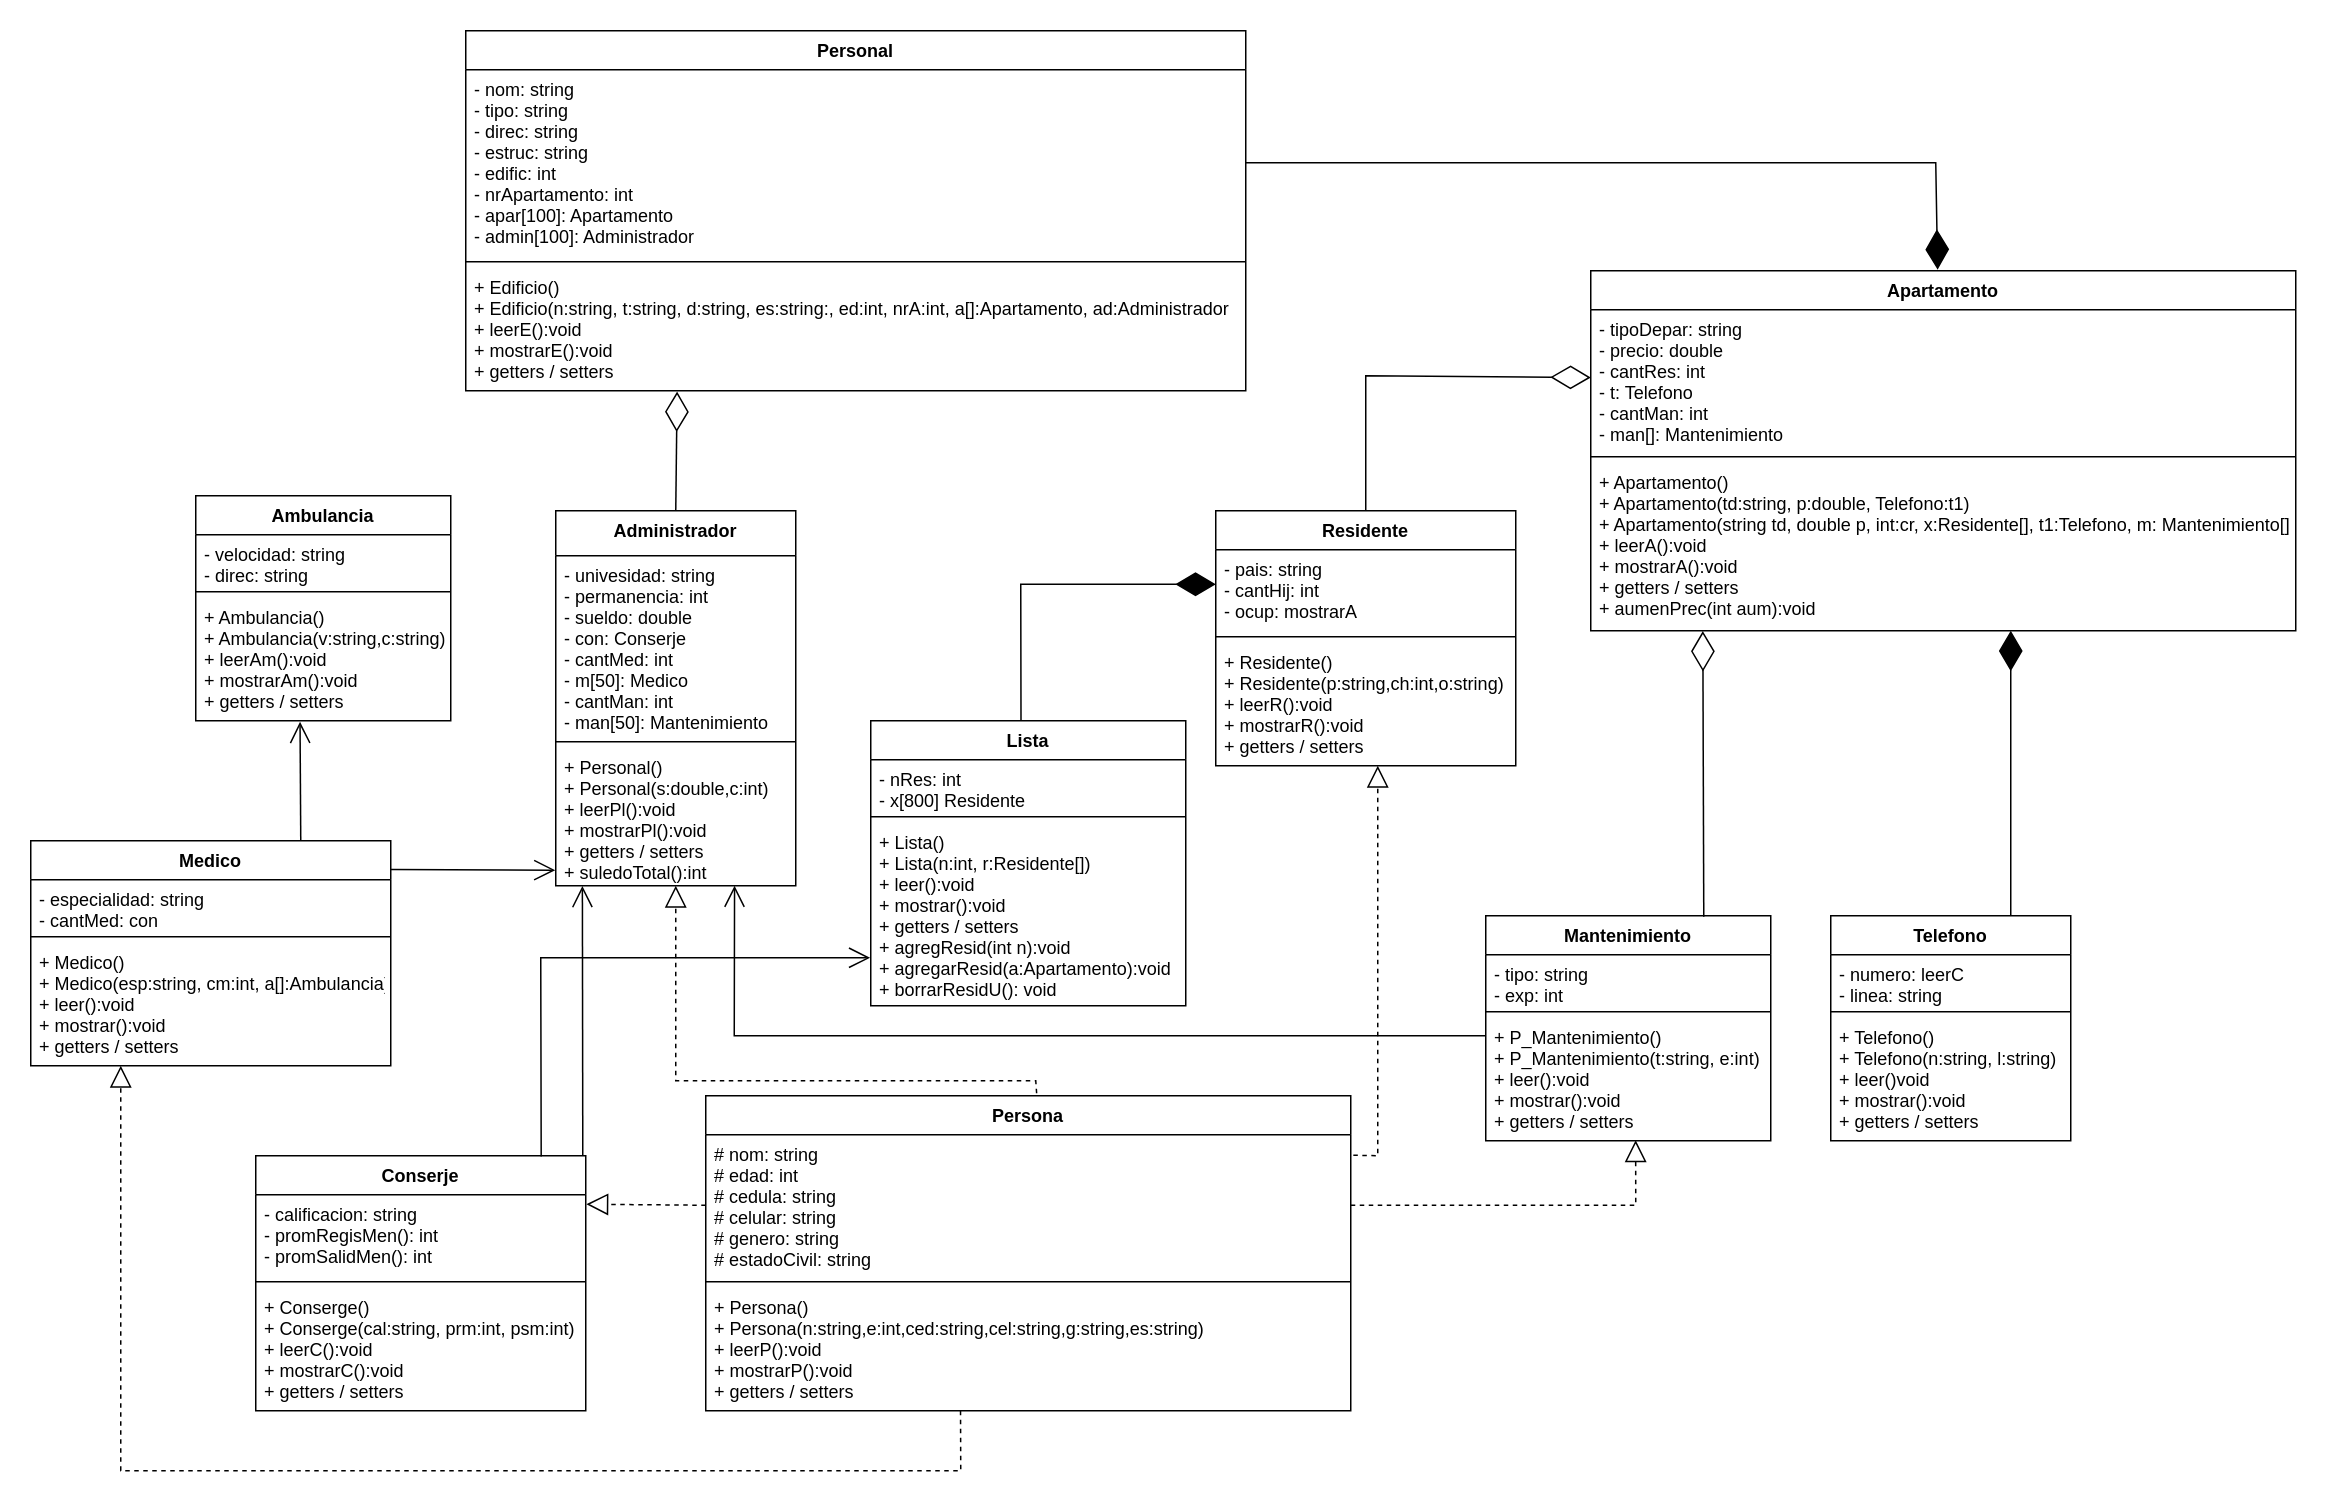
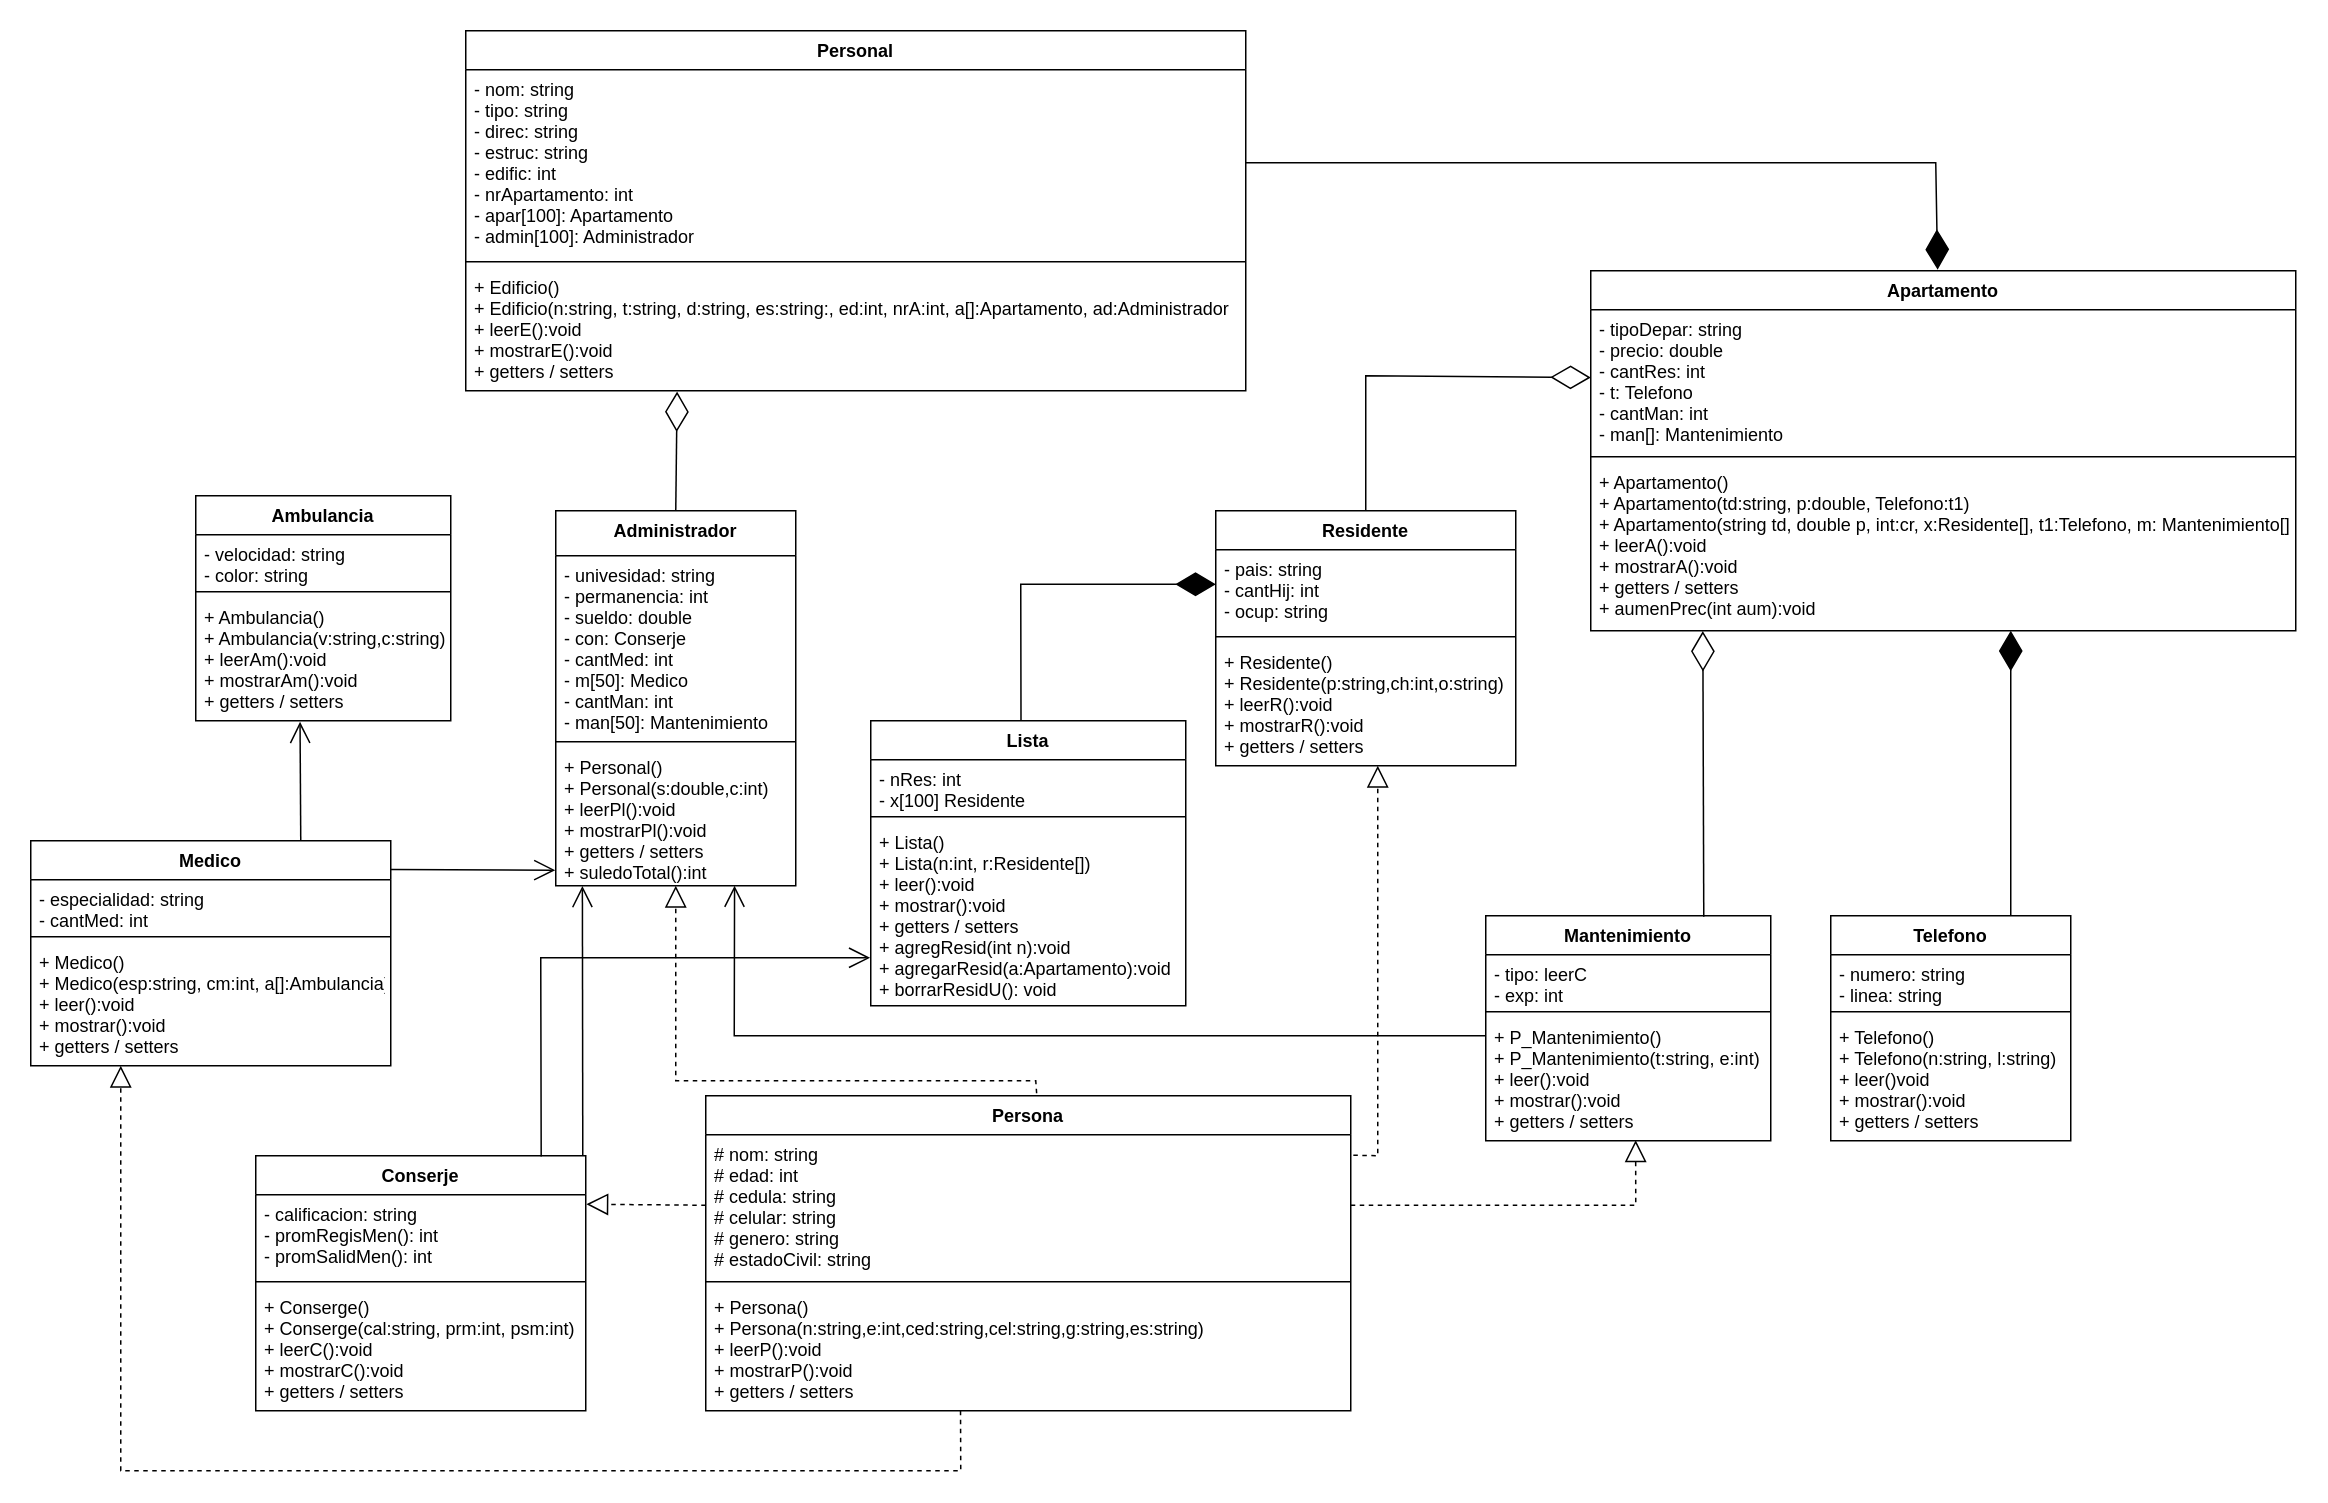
node "- velocidad: string - direc: string": label "- velocidad: string - direc: string" -> "- velocidad: string - color: string"
node "- pais: string - cantHij: int - ocup: mostrarA": label "- pais: string - cantHij: int - ocup: mostrarA" -> "- pais: string - cantHij: int - ocup: string"
node "- nRes: int - x[800] Residente": label "- nRes: int - x[800] Residente" -> "- nRes: int - x[100] Residente"
node "- especialidad: string - cantMed: con": label "- especialidad: string - cantMed: con" -> "- especialidad: string - cantMed: int"
node "- tipo: string - exp: int": label "- tipo: string - exp: int" -> "- tipo: leerC - exp: int"
node "- numero: leerC - linea: string": label "- numero: leerC - linea: string" -> "- numero: string - linea: string"
